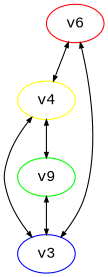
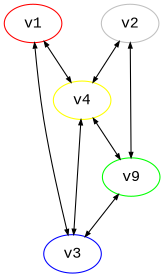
node "v6": label "v6" -> "v1"
node "v2": added
